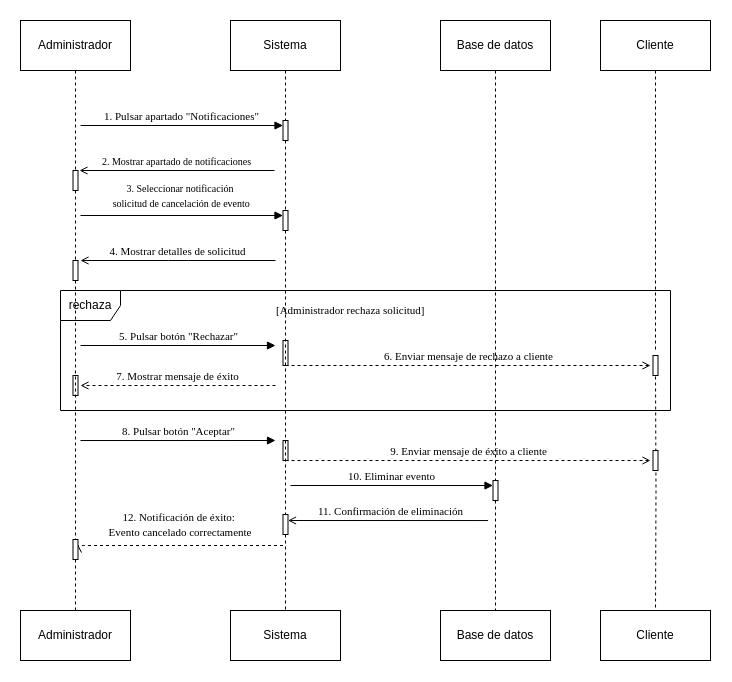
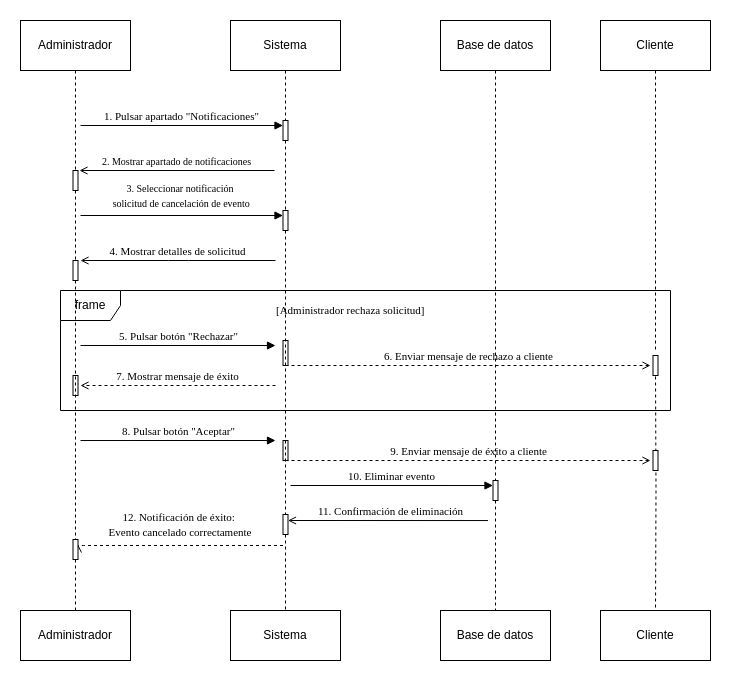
node "rechaza": label "rechaza" -> "frame"
